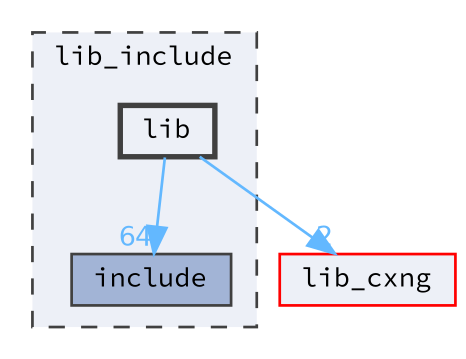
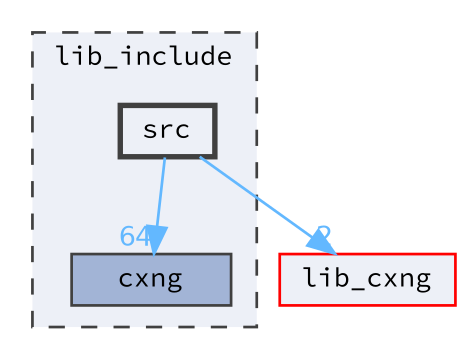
node "lib": label "lib" -> "src"
node "include": label "include" -> "cxng"
